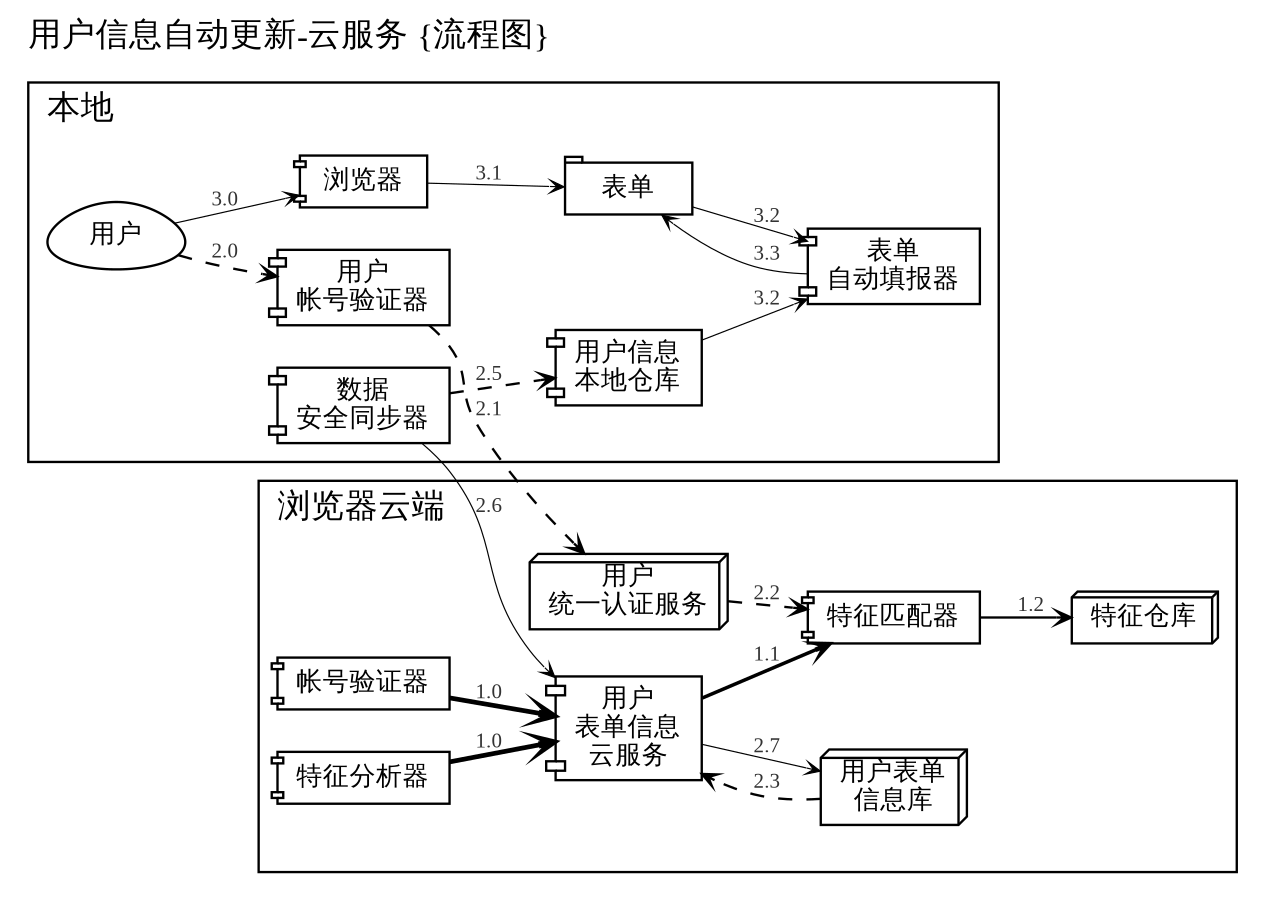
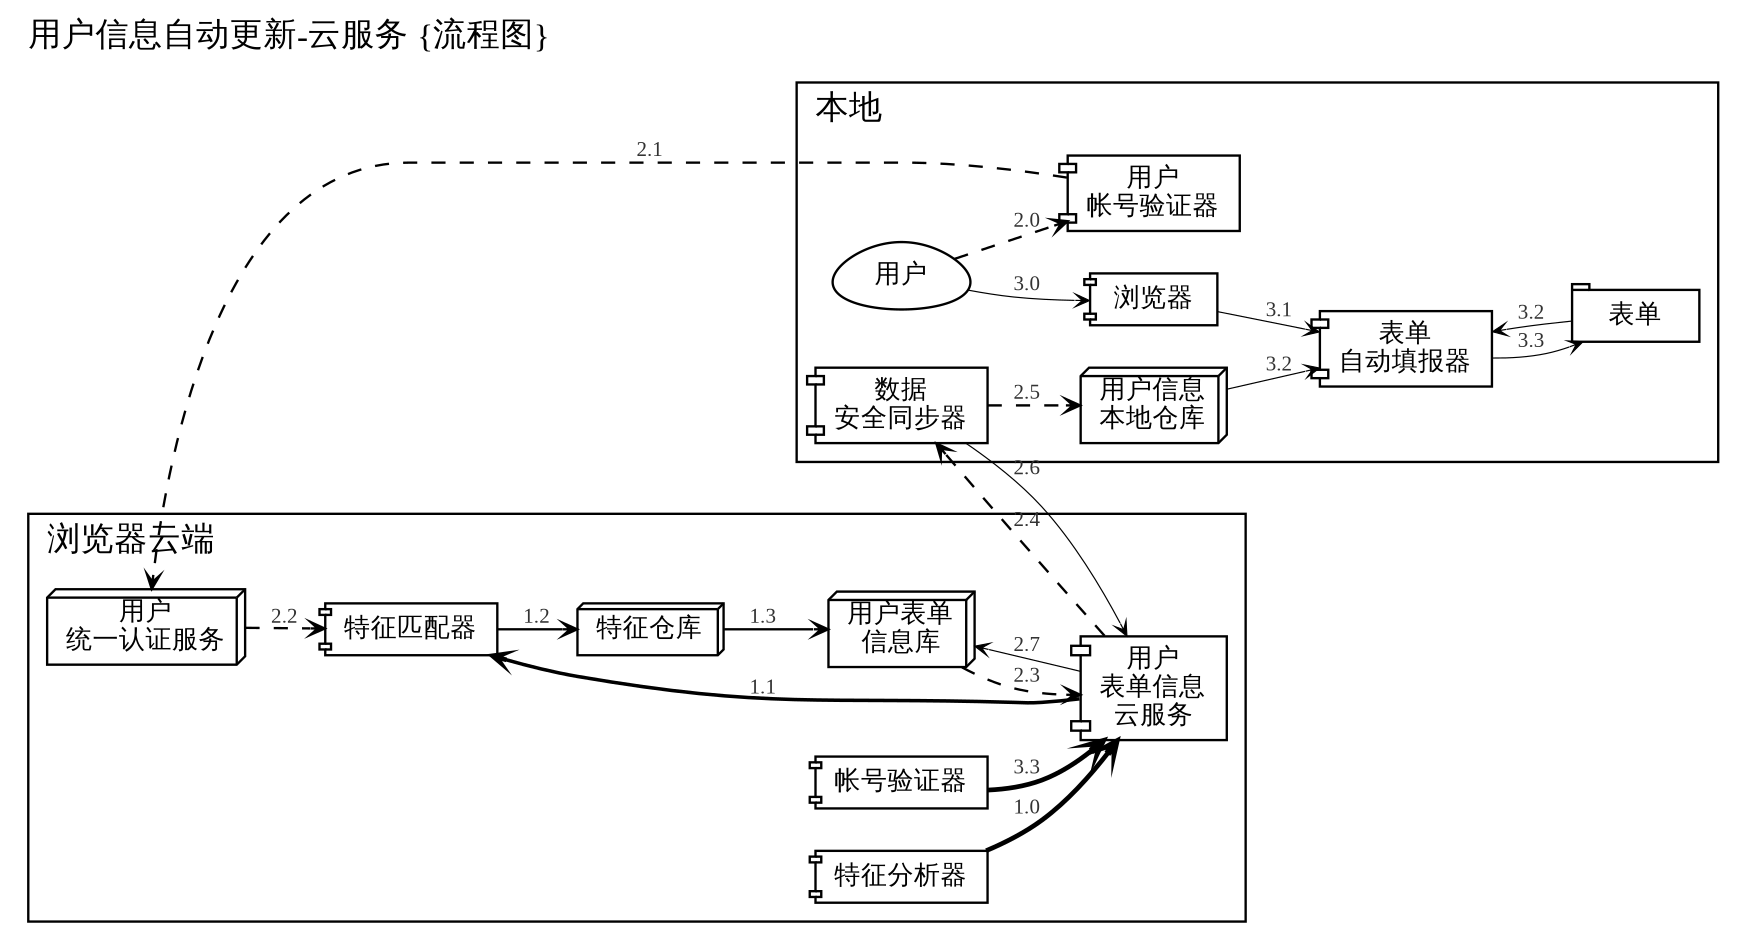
edge "浏览器" -> "表单": now "浏览器" -> "表单 自动填报器"
node "用户信息 本地仓库": shape component -> box3d
edge "用户 表单信息 云服务" -> "数据 安全同步器": added, label "2.4"
edge "特征仓库" -> "用户表单 信息库": added, label "1.3"
edge "帐号验证器" -> "用户 表单信息 云服务": label "1.0" -> "3.3"
